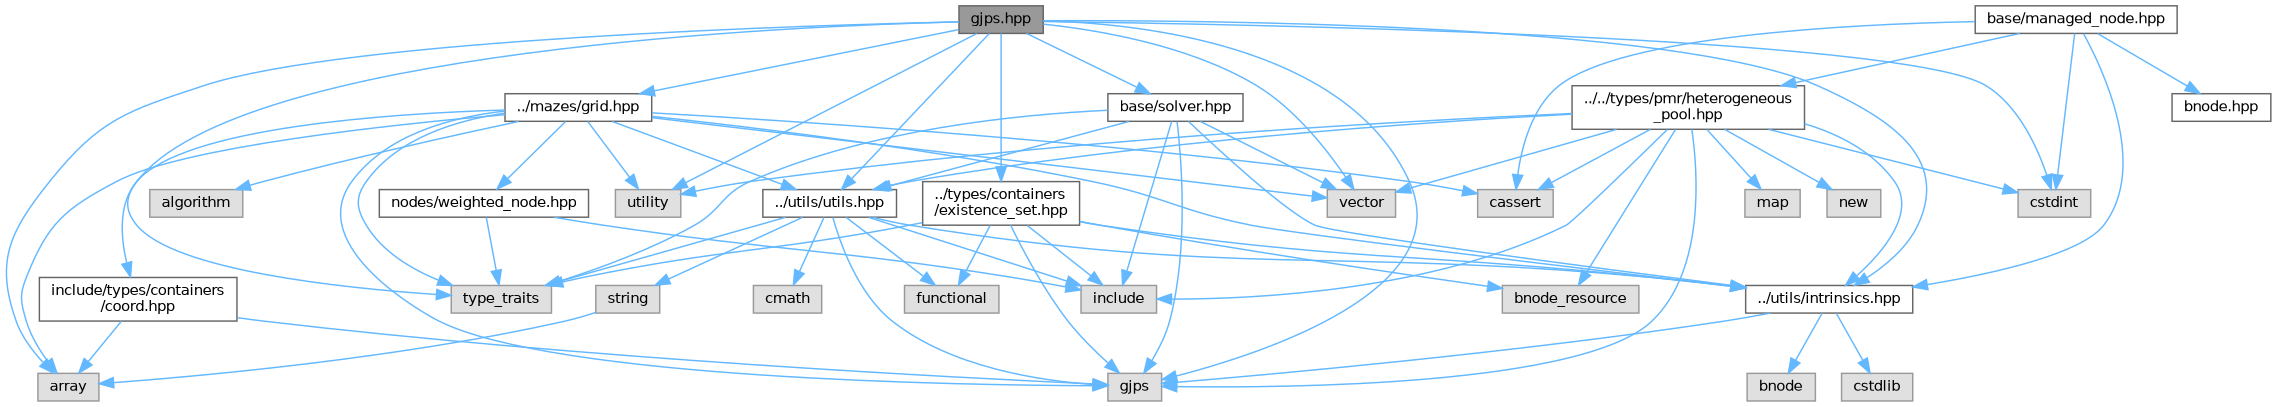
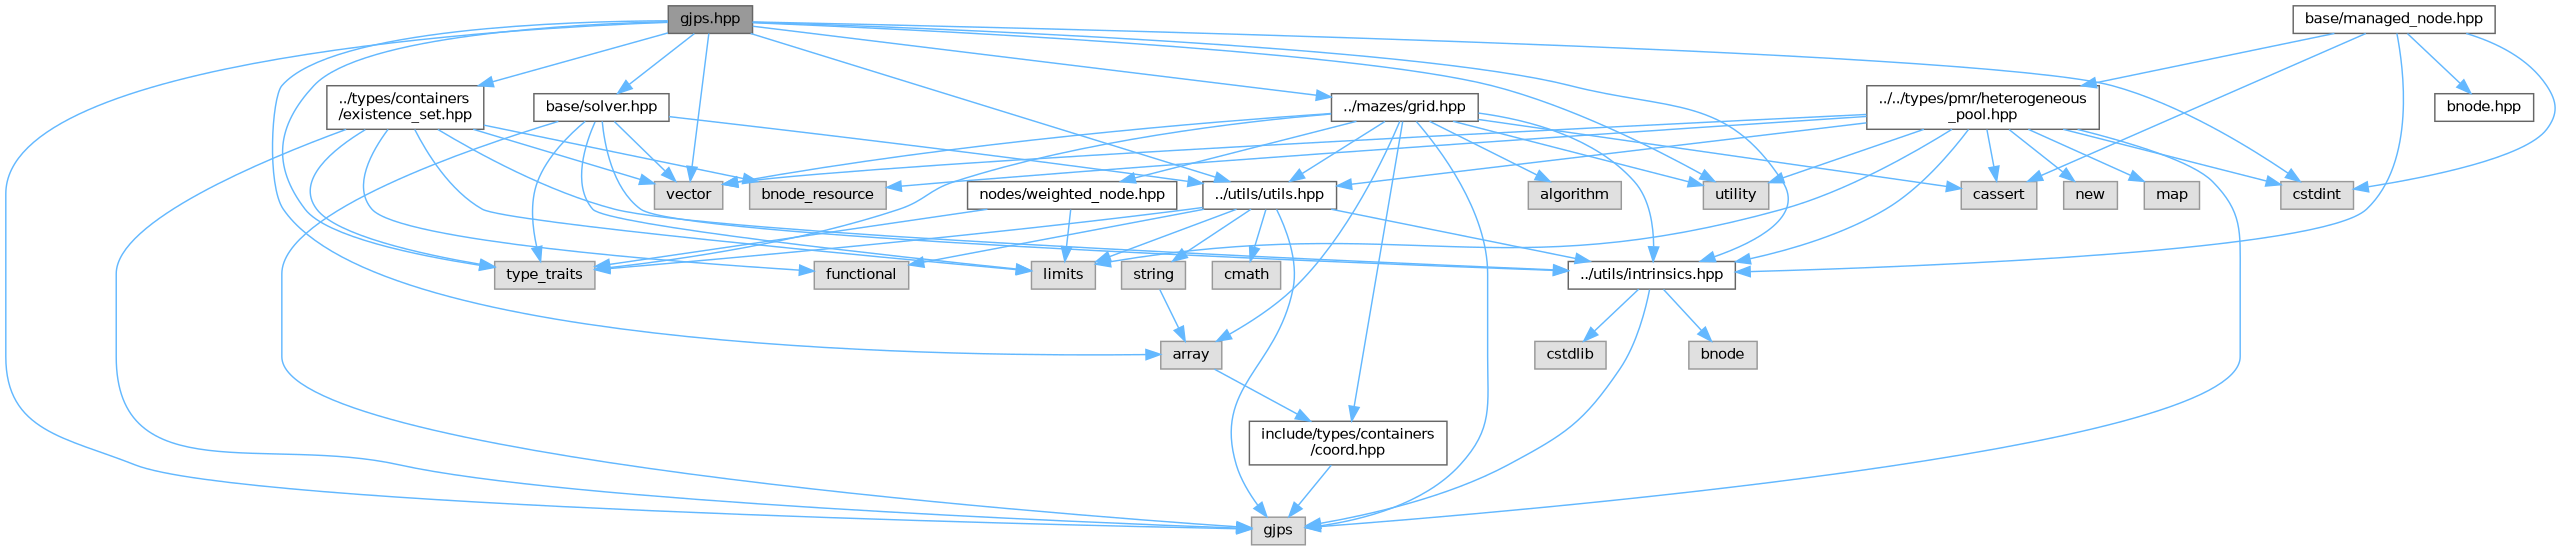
edge "../types/containers /existence_set.hpp" -> "vector": added
node "include": label "include" -> "limits"
edge "include/types/containers /coord.hpp" -> "array": reversed
